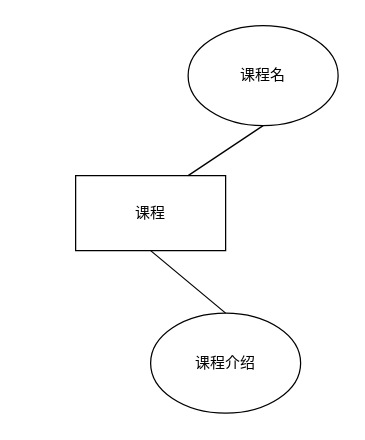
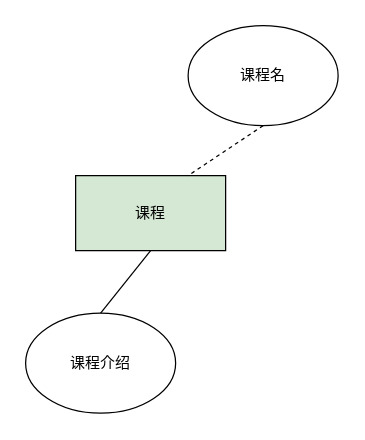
edge "课程名" -- "课程": style solid -> dashed
node "课程": fillcolor #ffffff -> #d5e8d4
node "课程介绍": moved (226, 363) -> (101, 363)
